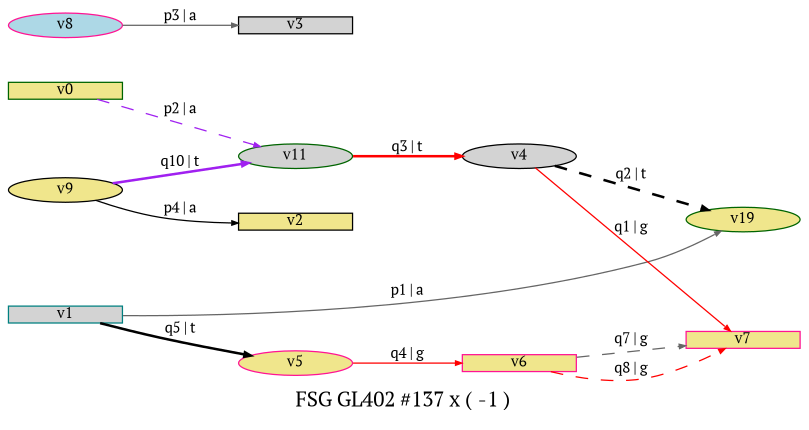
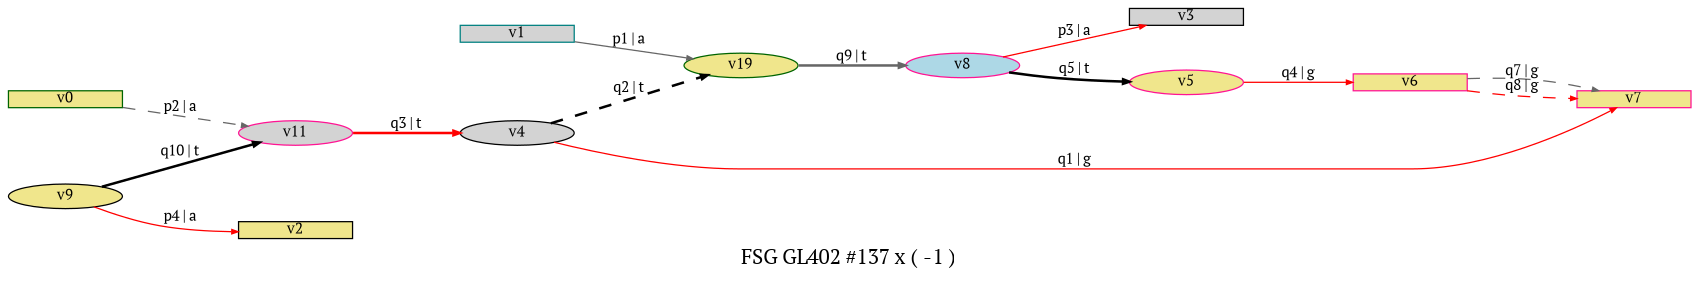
edge "v8" -> "v3": color gray40 -> red
edge "v19" -> "v8": added, label "q9 | t"
edge "v0" -> "v11": color purple -> gray40
node "v11": color darkgreen -> deeppink
edge "v9" -> "v11": color purple -> black
edge "v9" -> "v2": color black -> red
edge "v1" -> "v5": now "v8" -> "v5"
